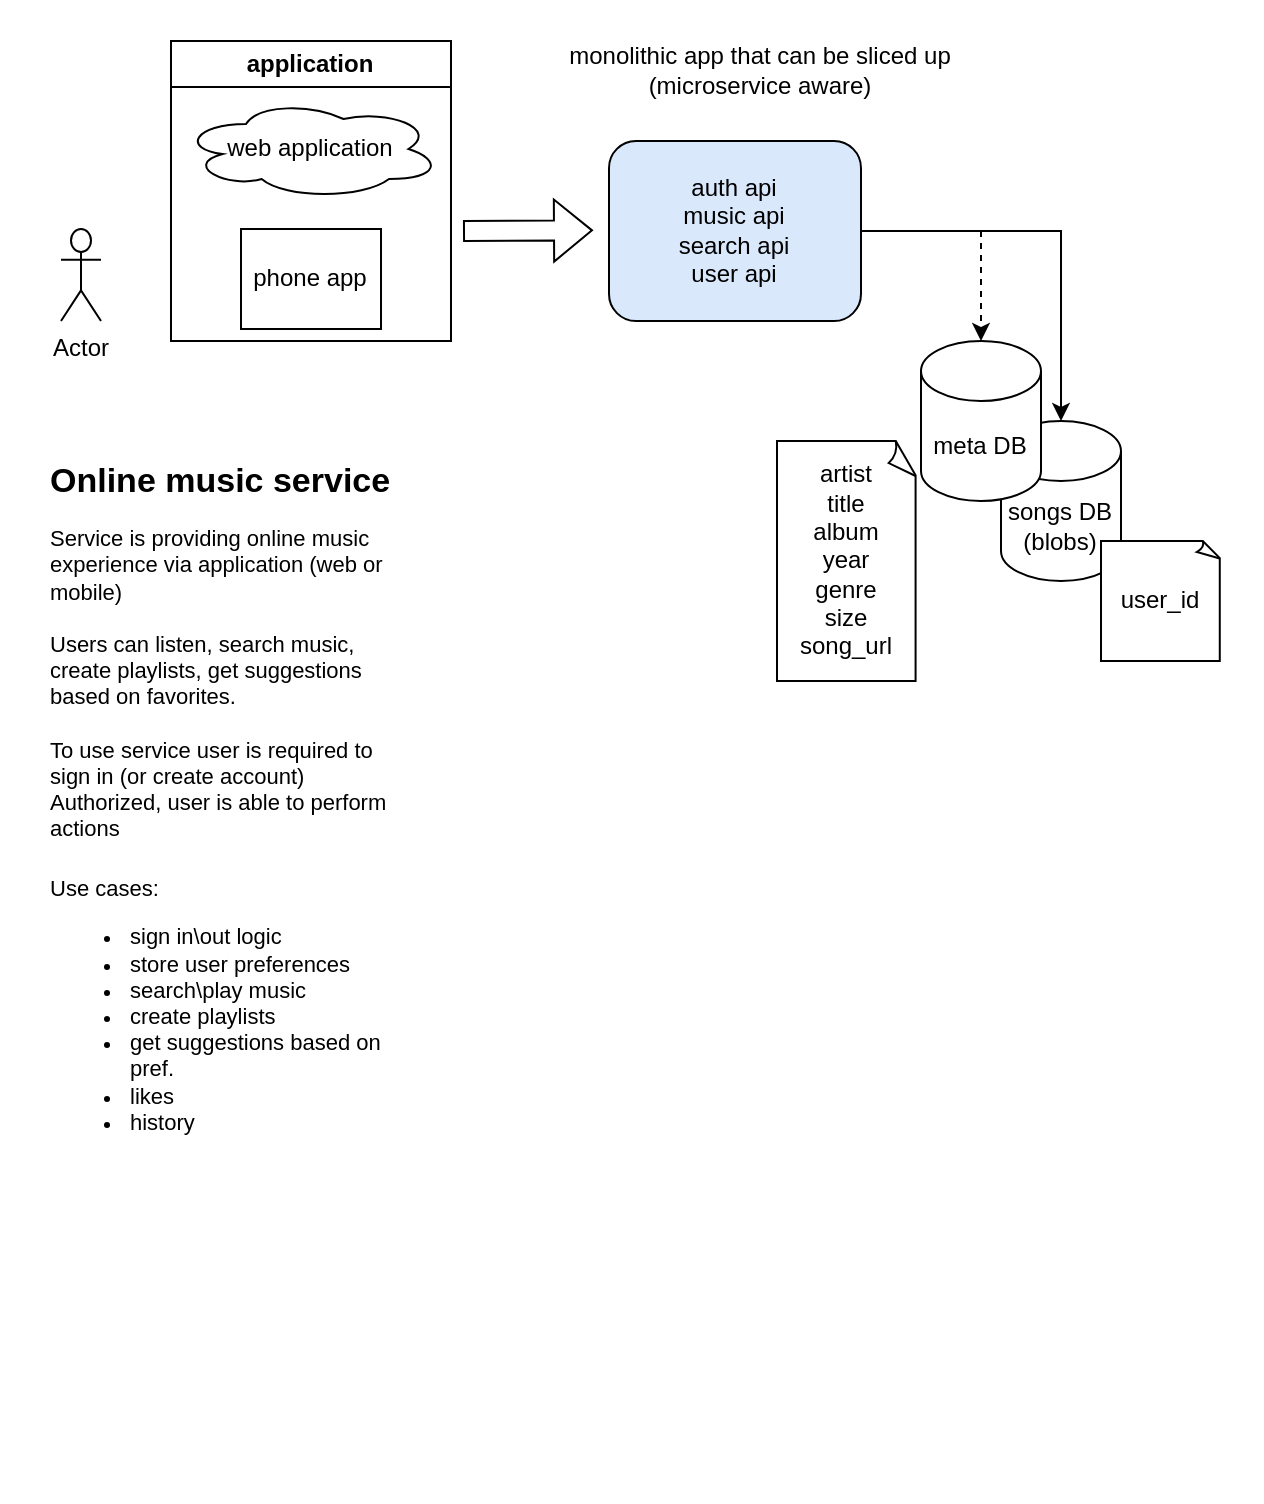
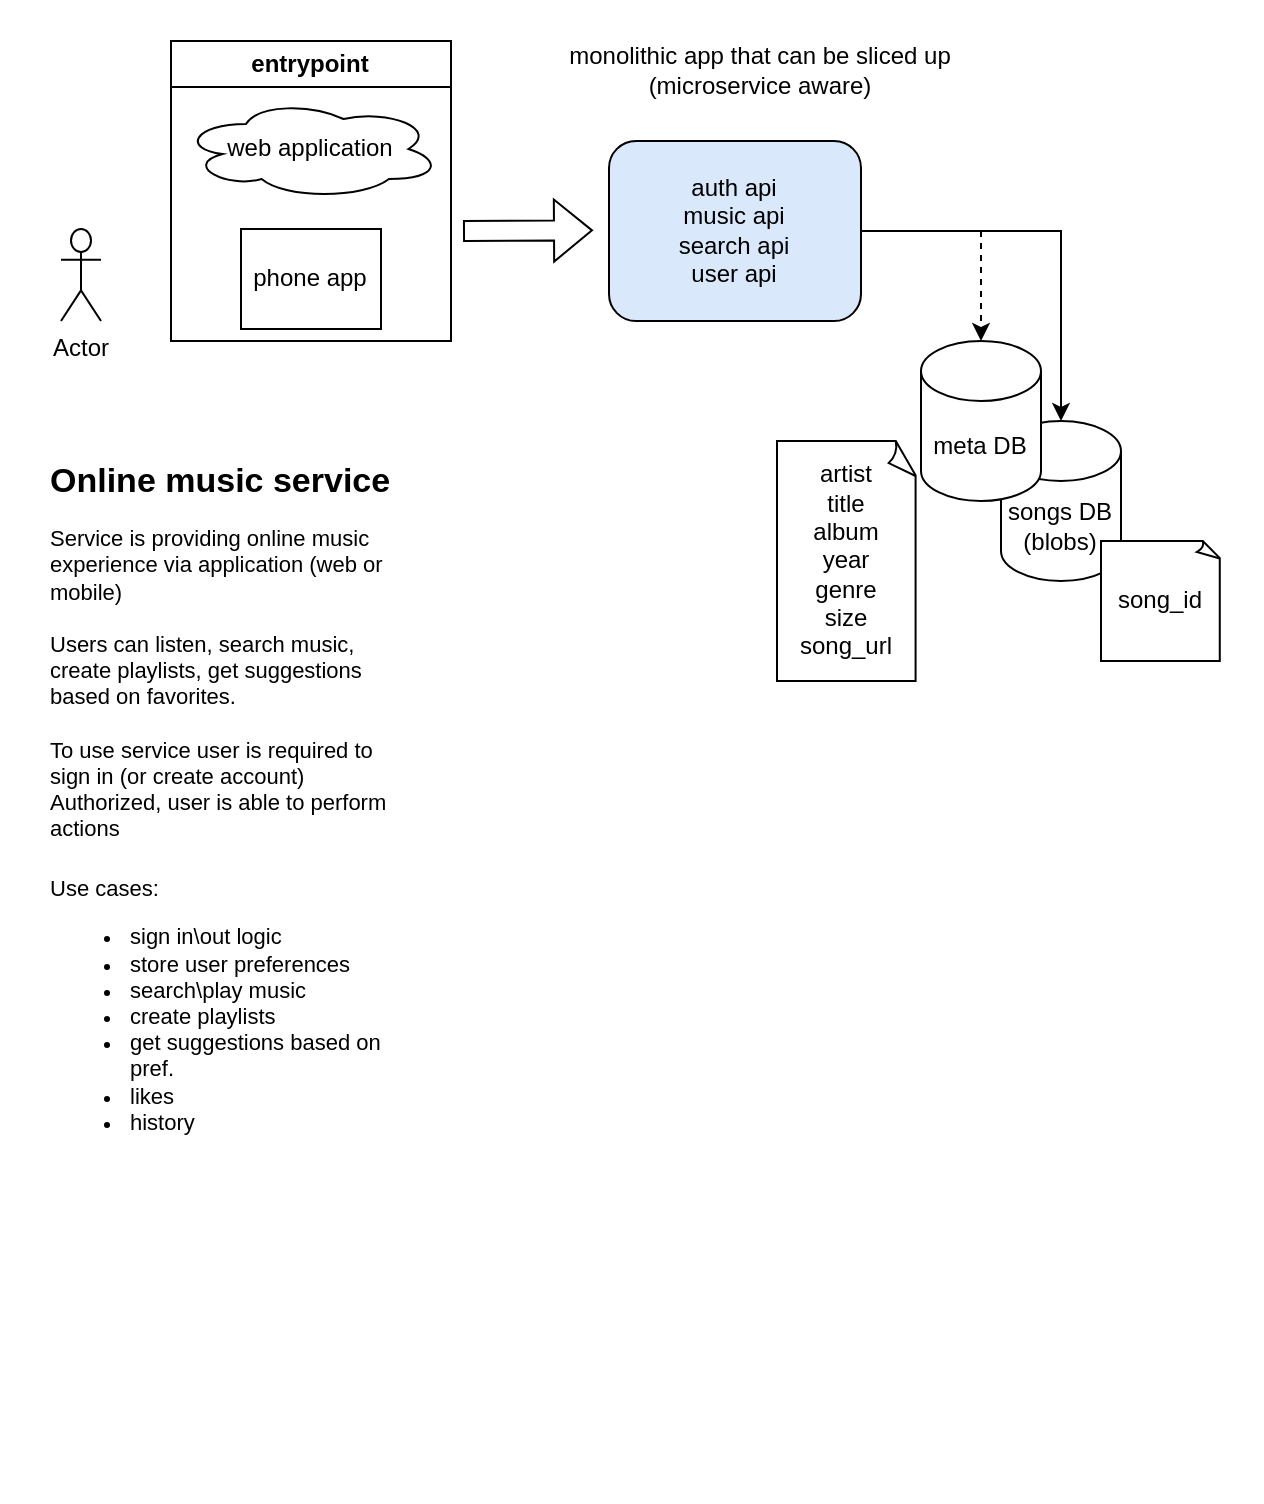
node "application": label "application" -> "entrypoint"
node "user_id": label "user_id" -> "song_id"
